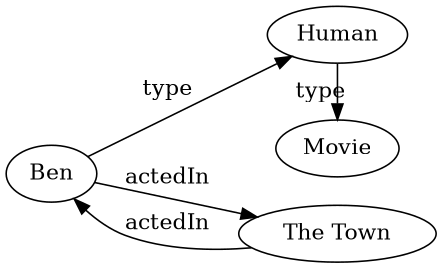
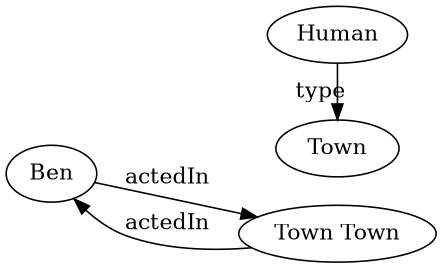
edge "Ben" -> "Human": removed, label "type"
node "Movie": label "Movie" -> "Town"
node "The Town": label "The Town" -> "Town Town"
